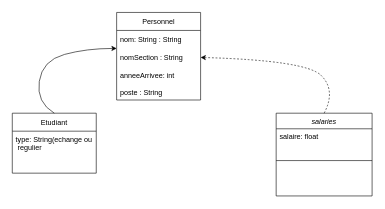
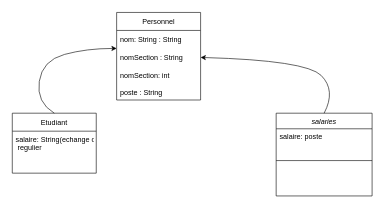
edge "salaries" -> "nomSection : String": style dashed -> solid
node "anneeArrivee: int": label "anneeArrivee: int" -> "nomSection: int"
node "salaire: float": label "salaire: float" -> "salaire: poste"
node "type: String(echange ou regulier": label "type: String(echange ou regulier" -> "salaire: String(echange ou regulier"
